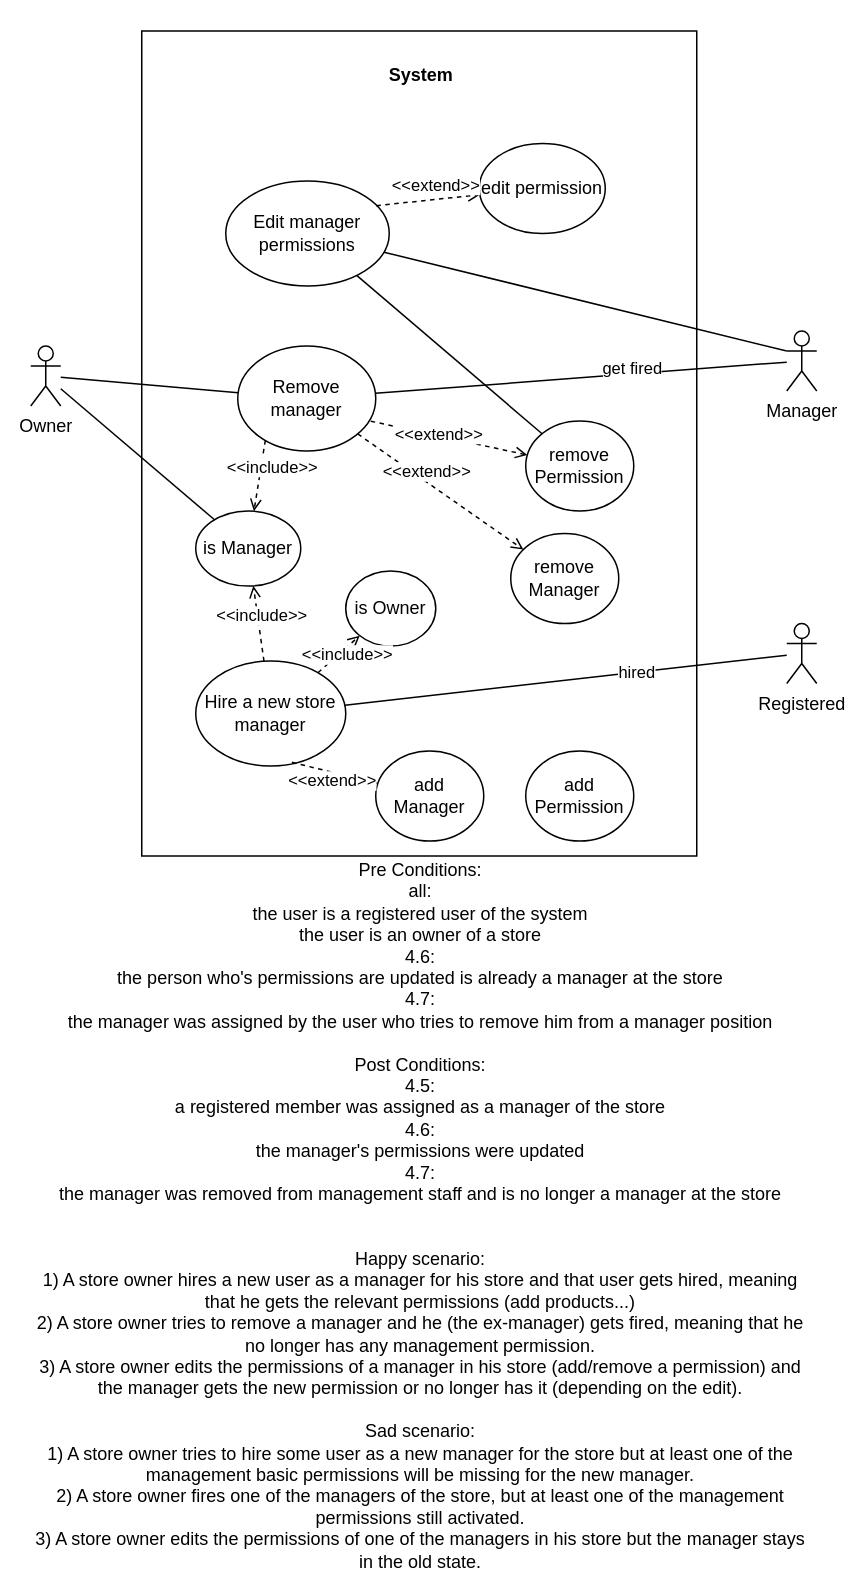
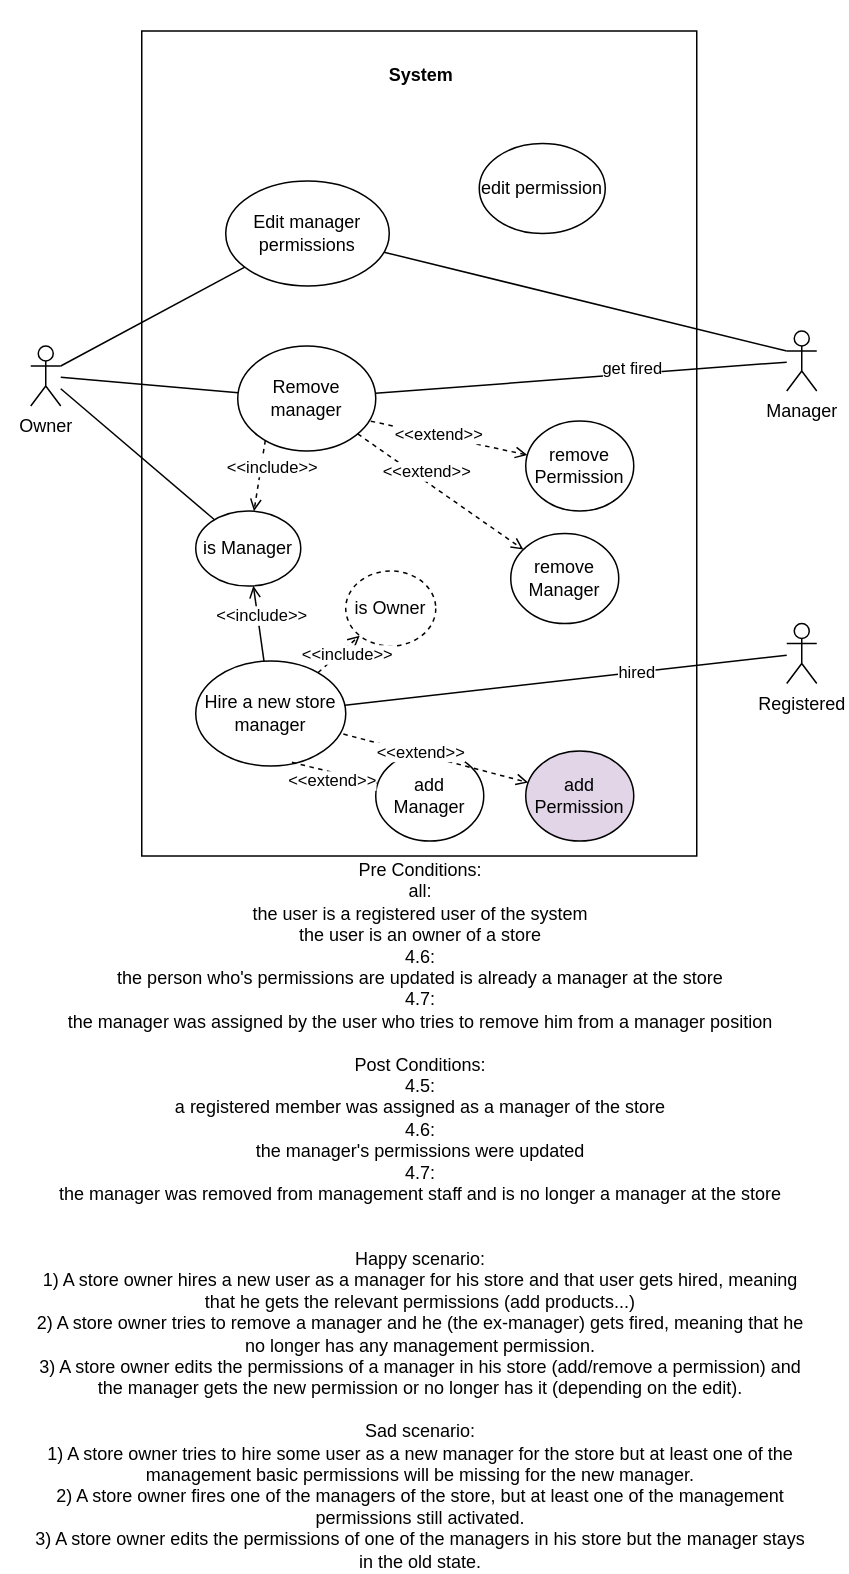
edge "Edit manager permissions" -> "edit permission": removed, label "<<extend>>"
edge "Edit manager permissions" -- "remove Permission": now "Edit manager permissions" -- "Owner"
node "is Owner": style solid -> dashed
edge "Hire a new store manager" -> "is Manager": style dashed -> solid
edge "Hire a new store manager" -> "add Permission": added, label "<<extend>>"
node "add Permission": fillcolor #ffffff -> #e1d5e7
